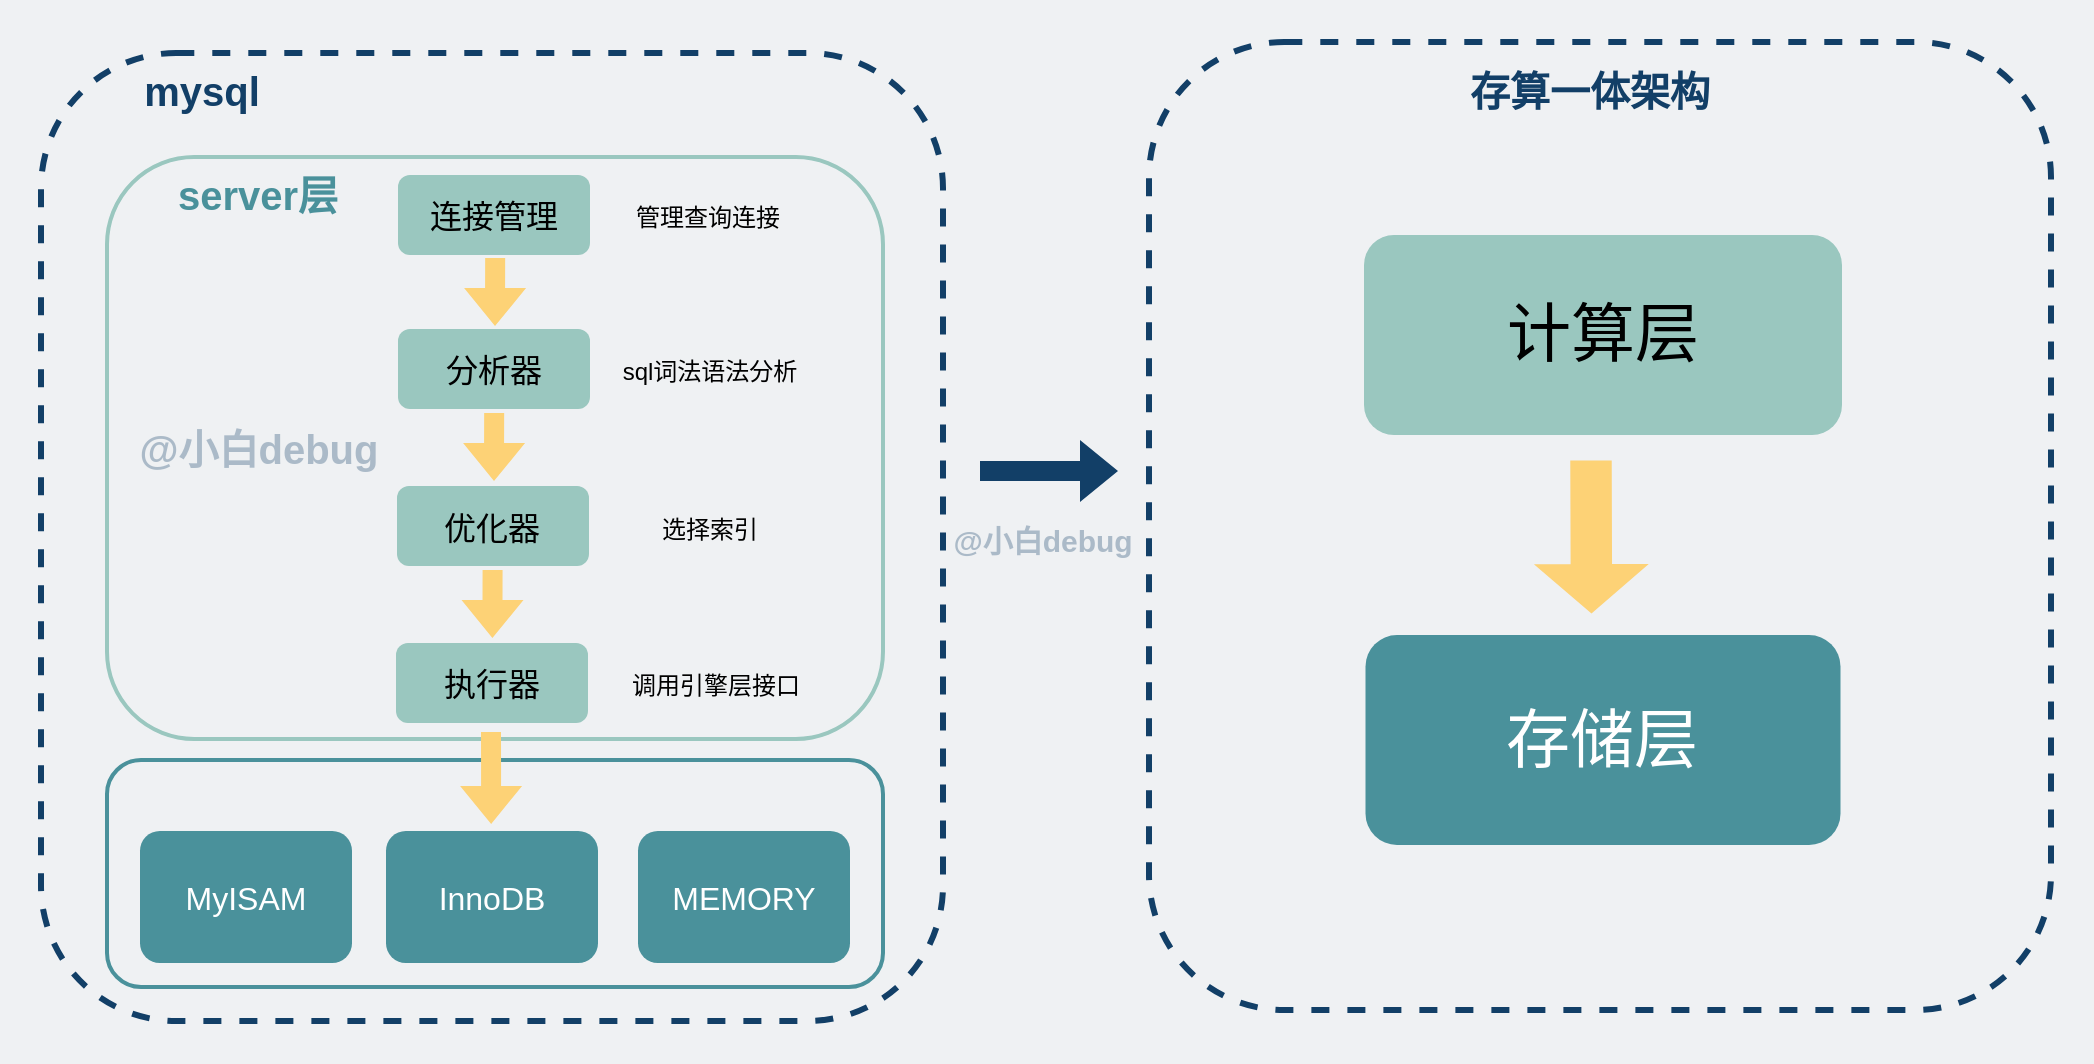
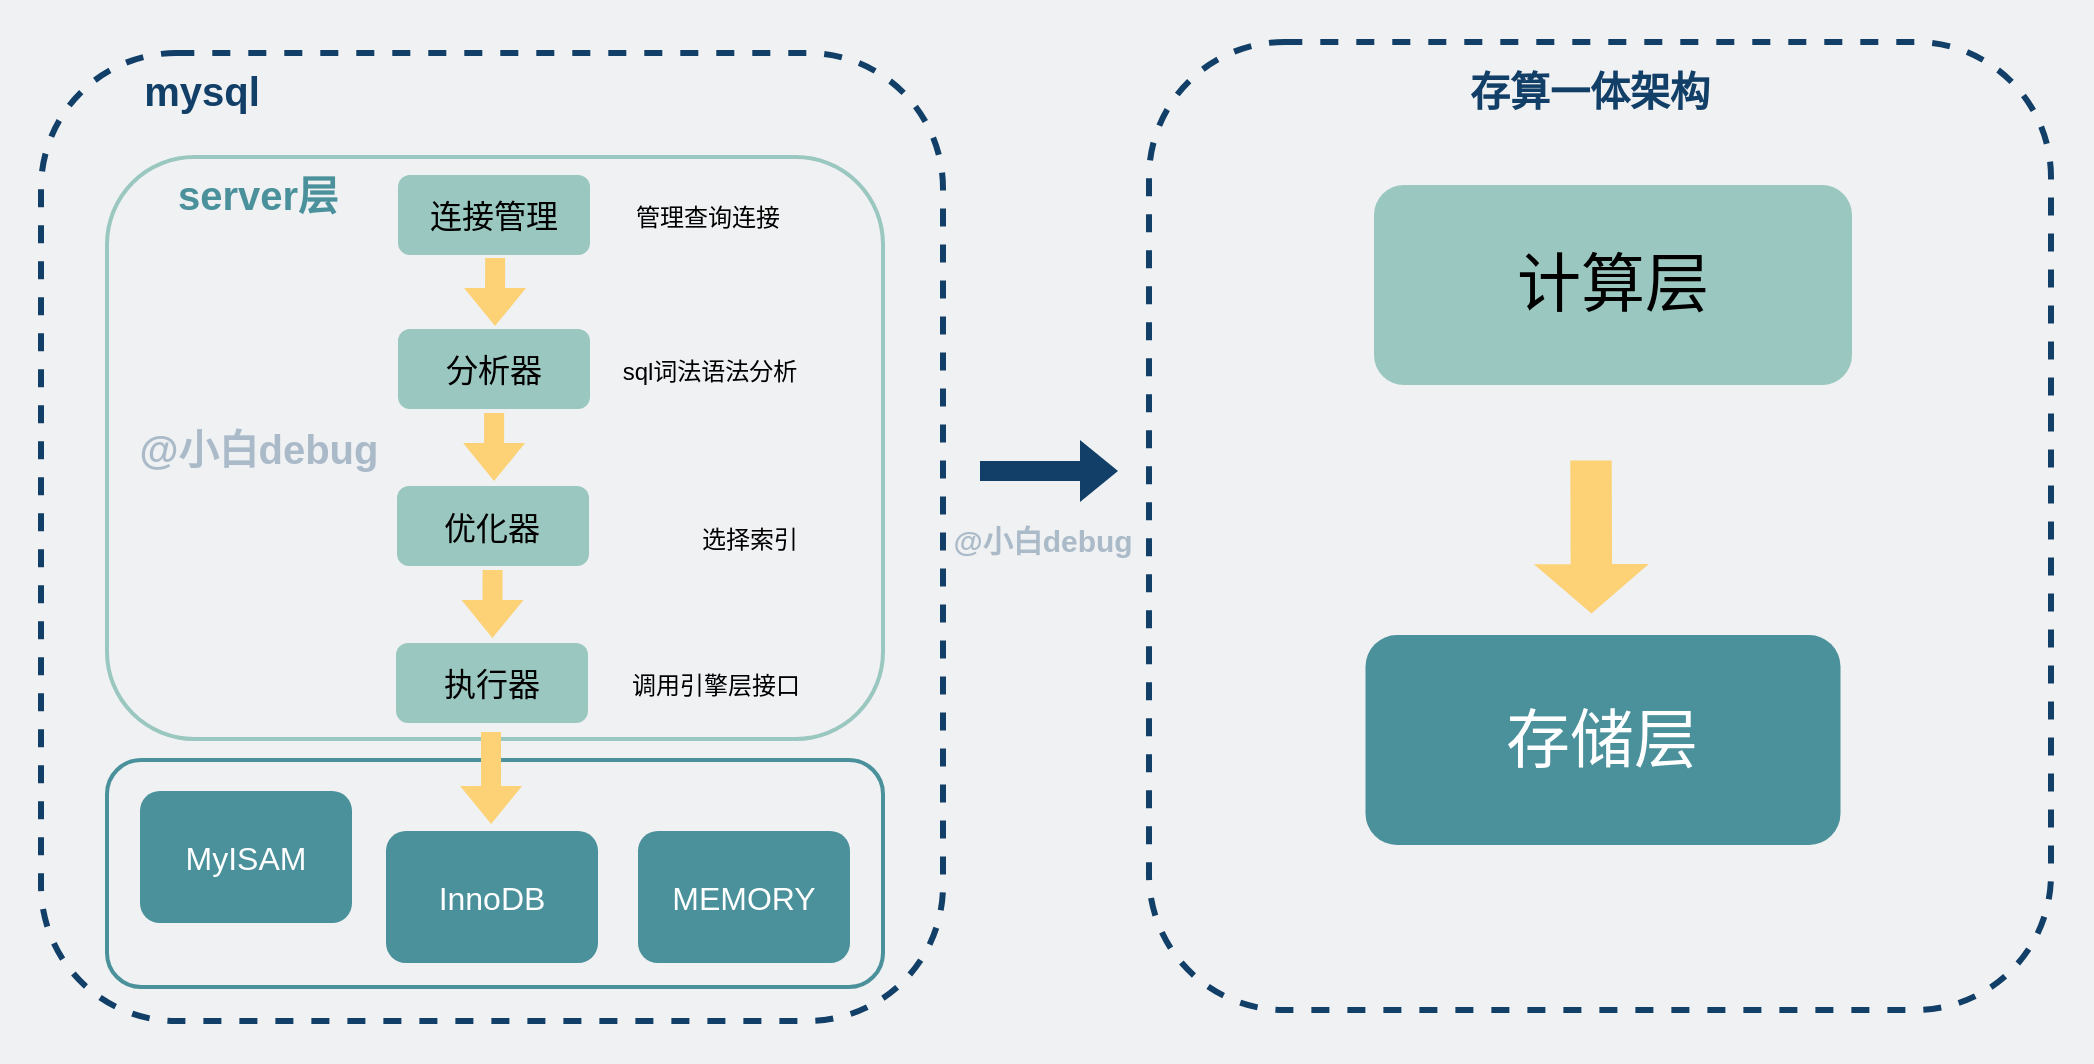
node "计算层": moved (1603, 335) -> (1613, 285)
node "选择索引": moved (711, 526) -> (751, 536)
node "MyISAM": moved (246, 897) -> (246, 857)
